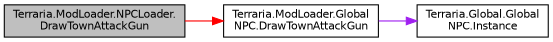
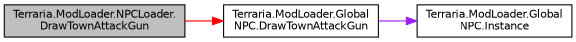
node "Terraria.Global.Global NPC.Instance": label "Terraria.Global.Global NPC.Instance" -> "Terraria.ModLoader.Global NPC.Instance"
